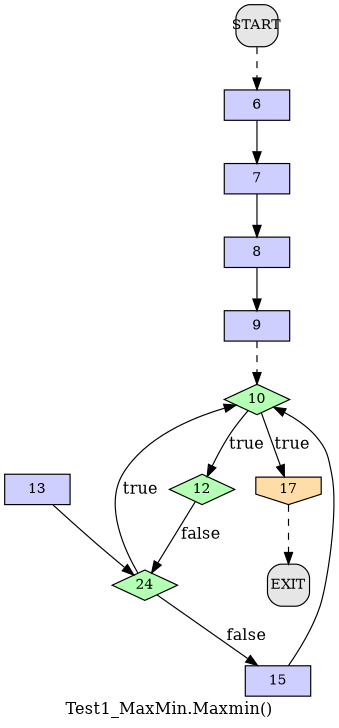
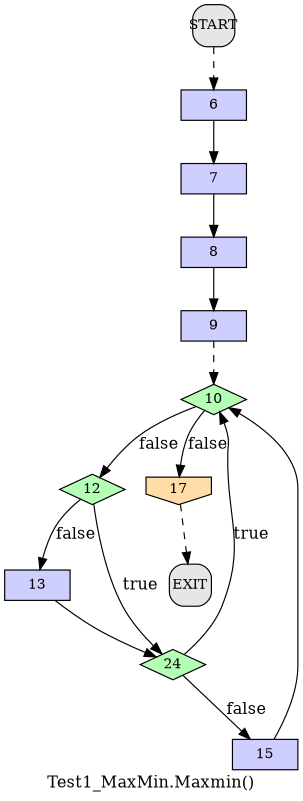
edge "10" -> "12": label "true" -> "false"
edge "10" -> "17": label "true" -> "false"
edge "12" -> "13": added, label "false"
edge "12" -> "24": label "false" -> "true"
